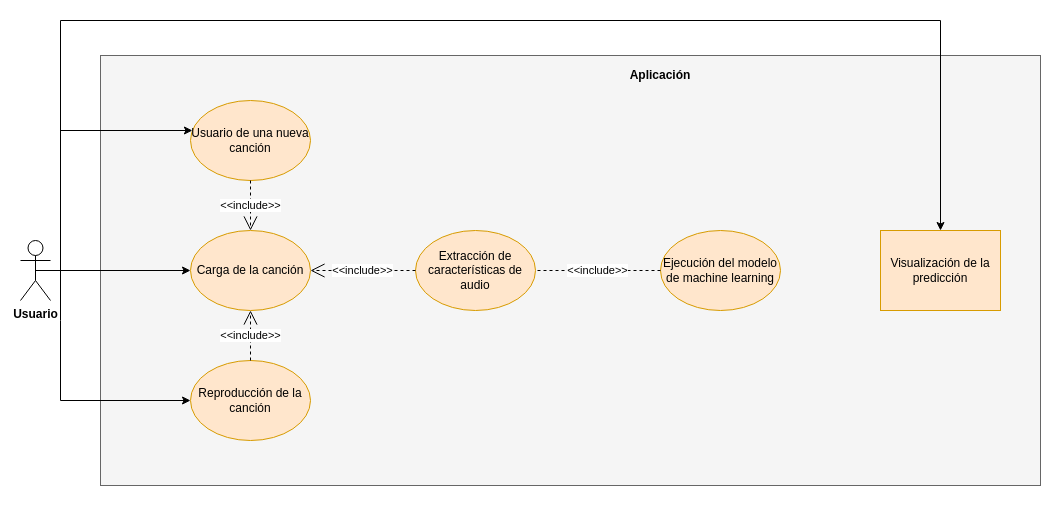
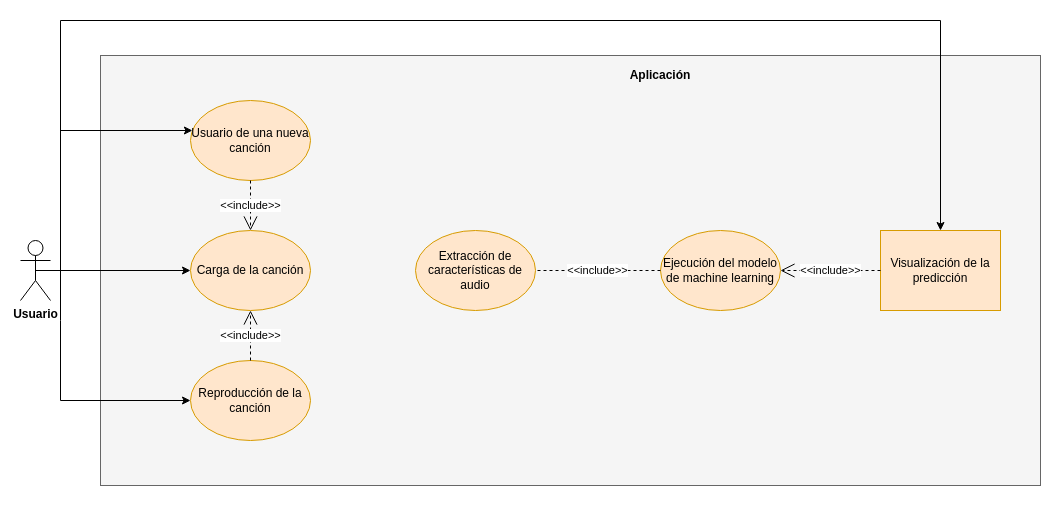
edge "Extracción de características de audio" -> "Carga de la canción": removed, label "<<include>>"
edge "Visualización de la predicción" -> "Ejecución del modelo de machine learning": added, label "<<include>>"
